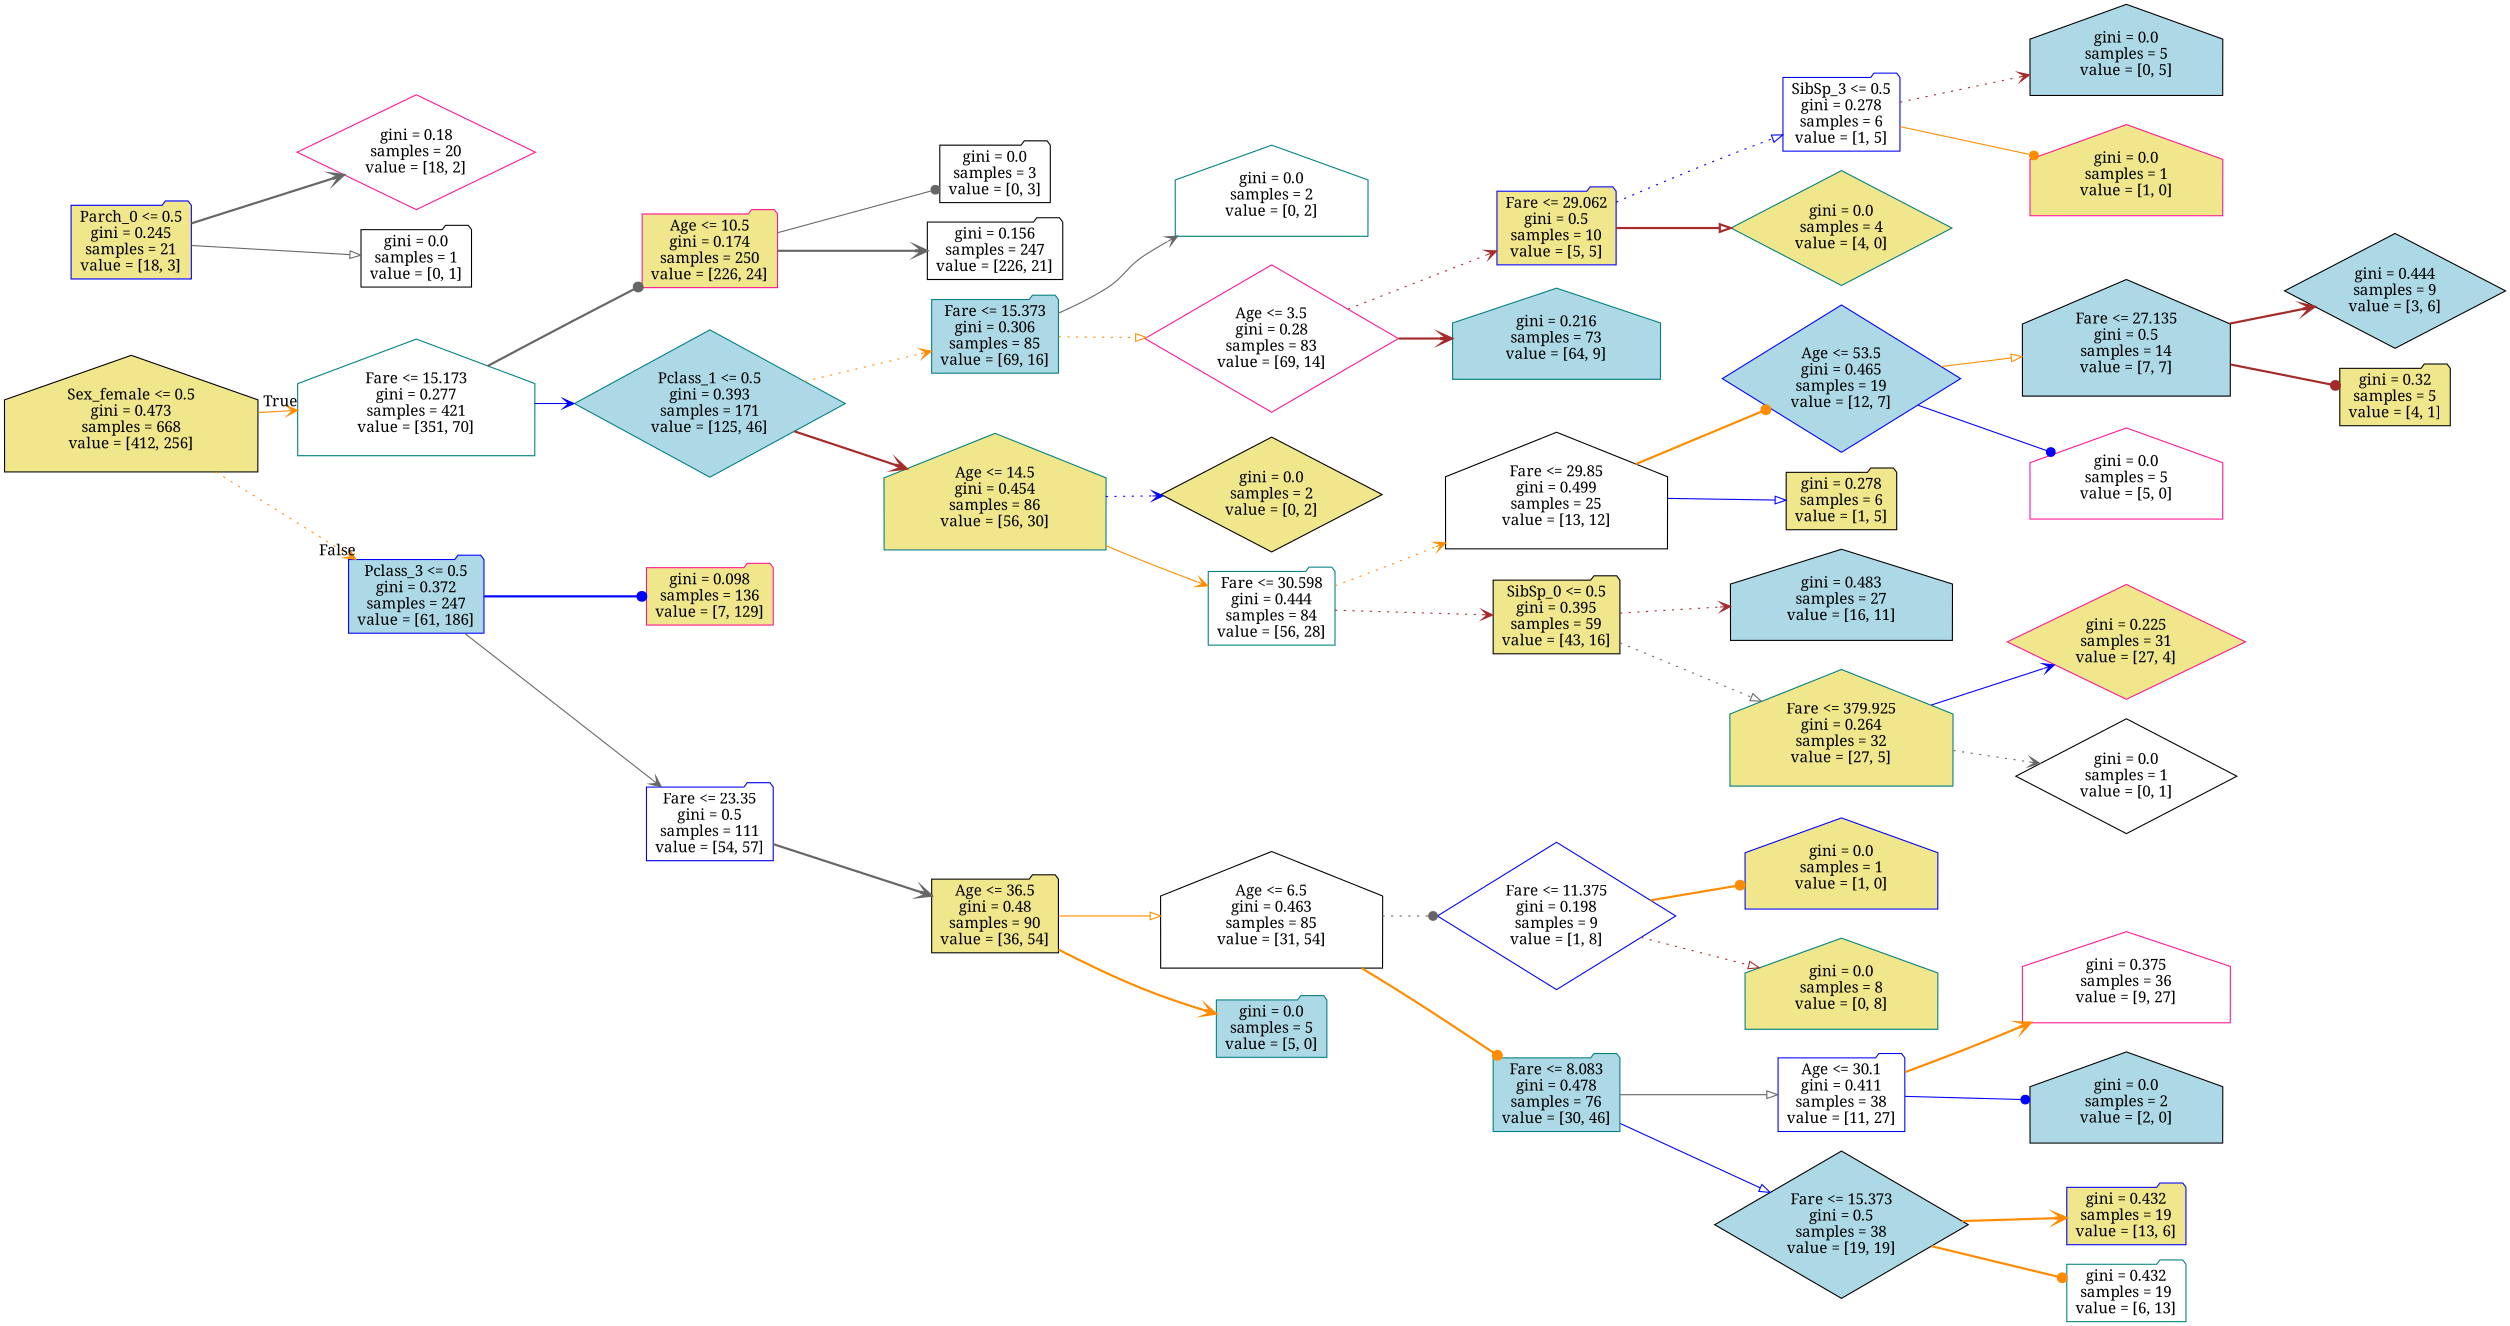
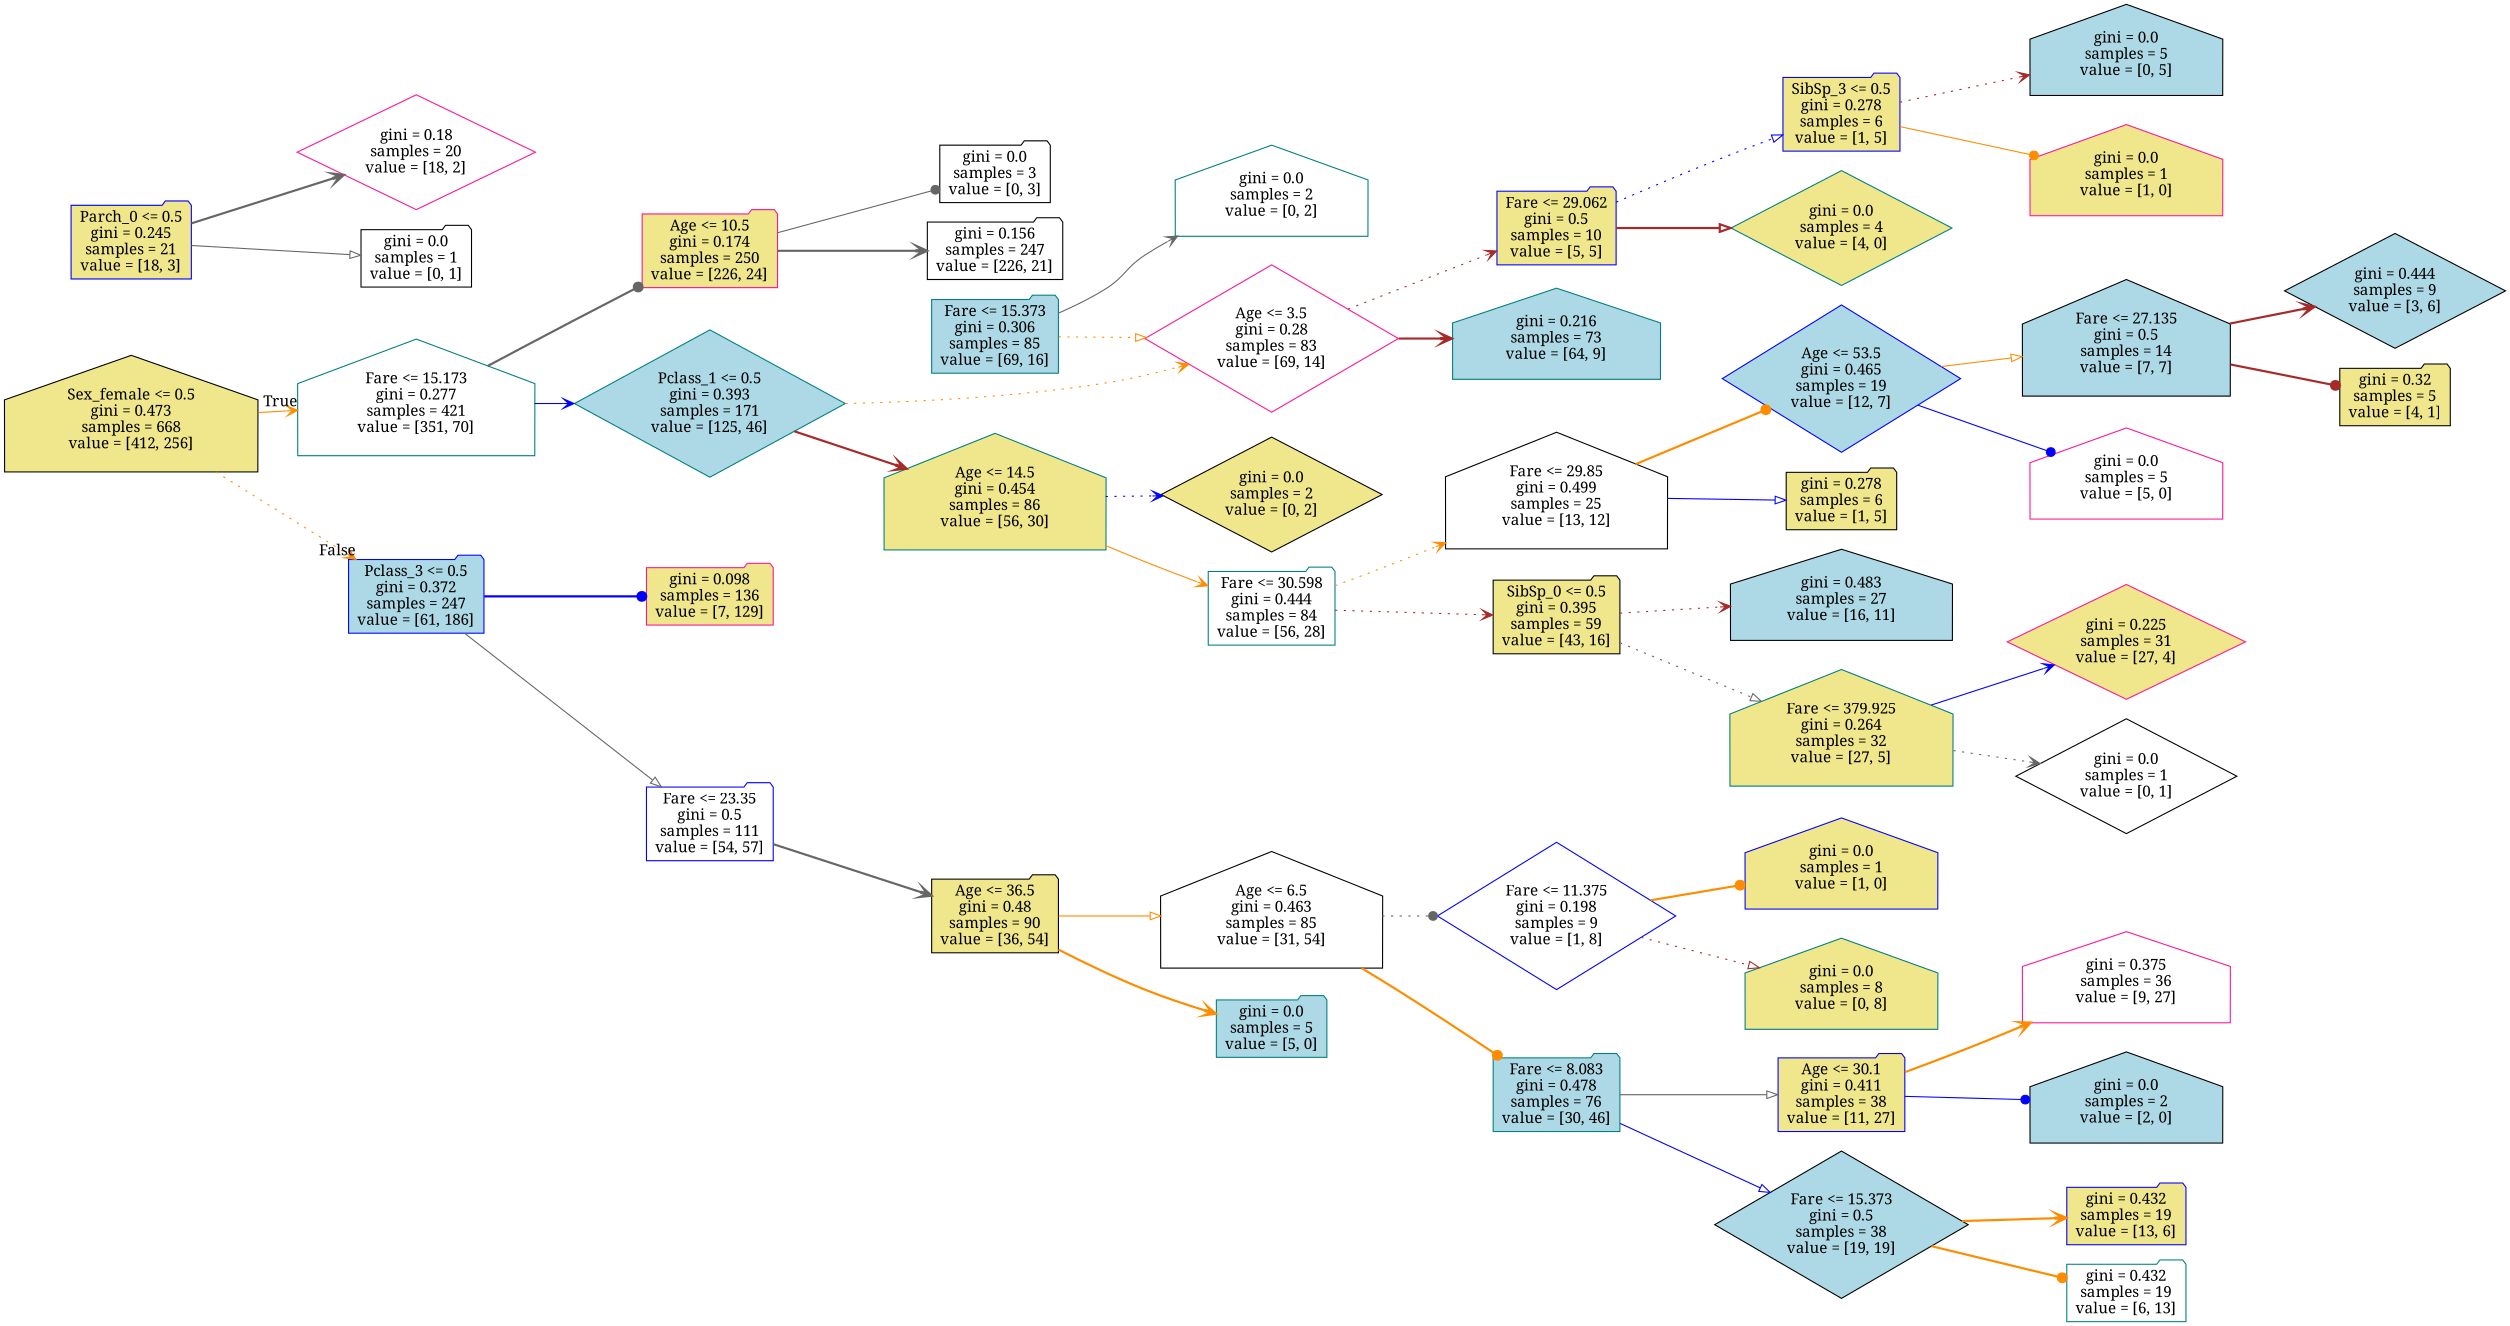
node "SibSp_3 <= 0.5 gini = 0.278 samples = 6 value = [1, 5]": fillcolor white -> khaki
edge "Pclass_1 <= 0.5 gini = 0.393 samples = 171 value = [125, 46]" -> "Fare <= 15.373 gini = 0.306 samples = 85 value = [69, 16]": now "Pclass_1 <= 0.5 gini = 0.393 samples = 171 value = [125, 46]" -> "Age <= 3.5 gini = 0.28 samples = 83 value = [69, 14]"
edge "Pclass_3 <= 0.5 gini = 0.372 samples = 247 value = [61, 186]" -> "Fare <= 23.35 gini = 0.5 samples = 111 value = [54, 57]": arrowhead vee -> onormal
node "Age <= 30.1 gini = 0.411 samples = 38 value = [11, 27]": fillcolor white -> khaki
